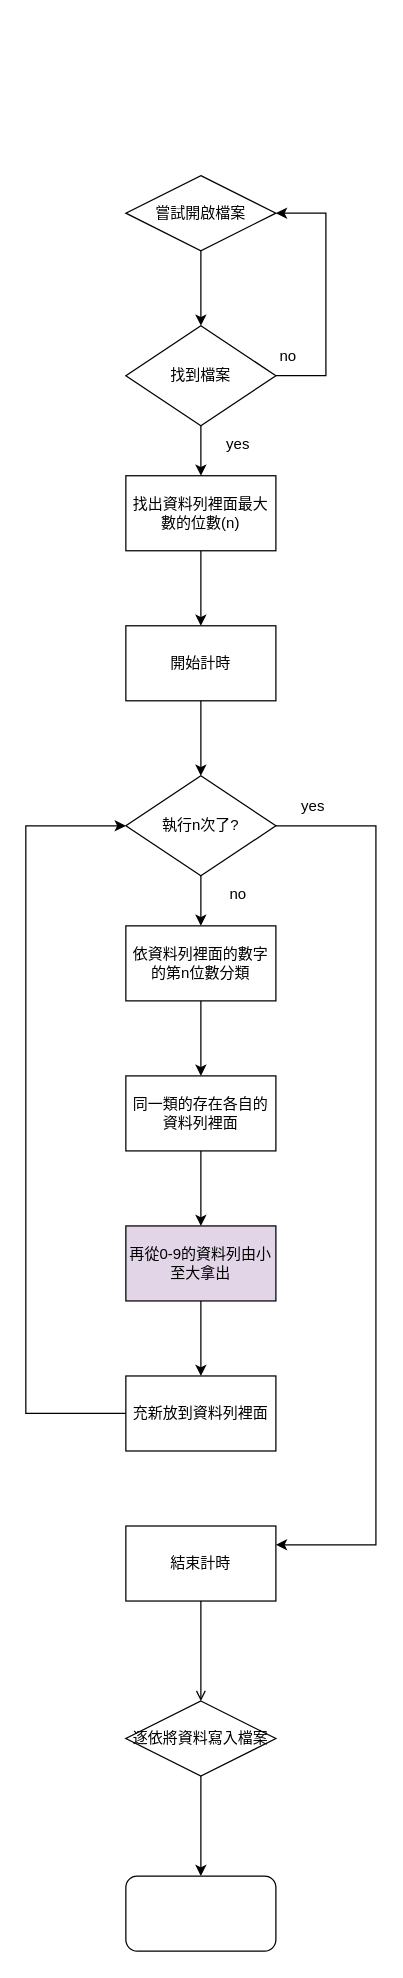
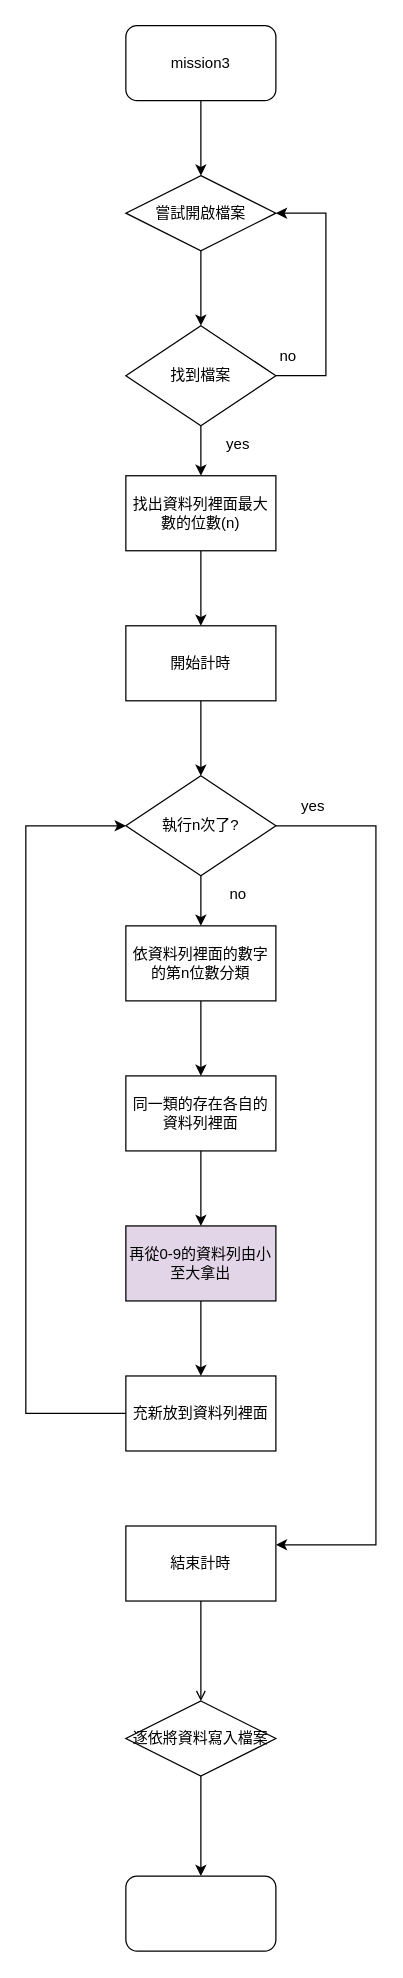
node "mission3": added
edge "mission3" -> "嘗試開啟檔案": added
